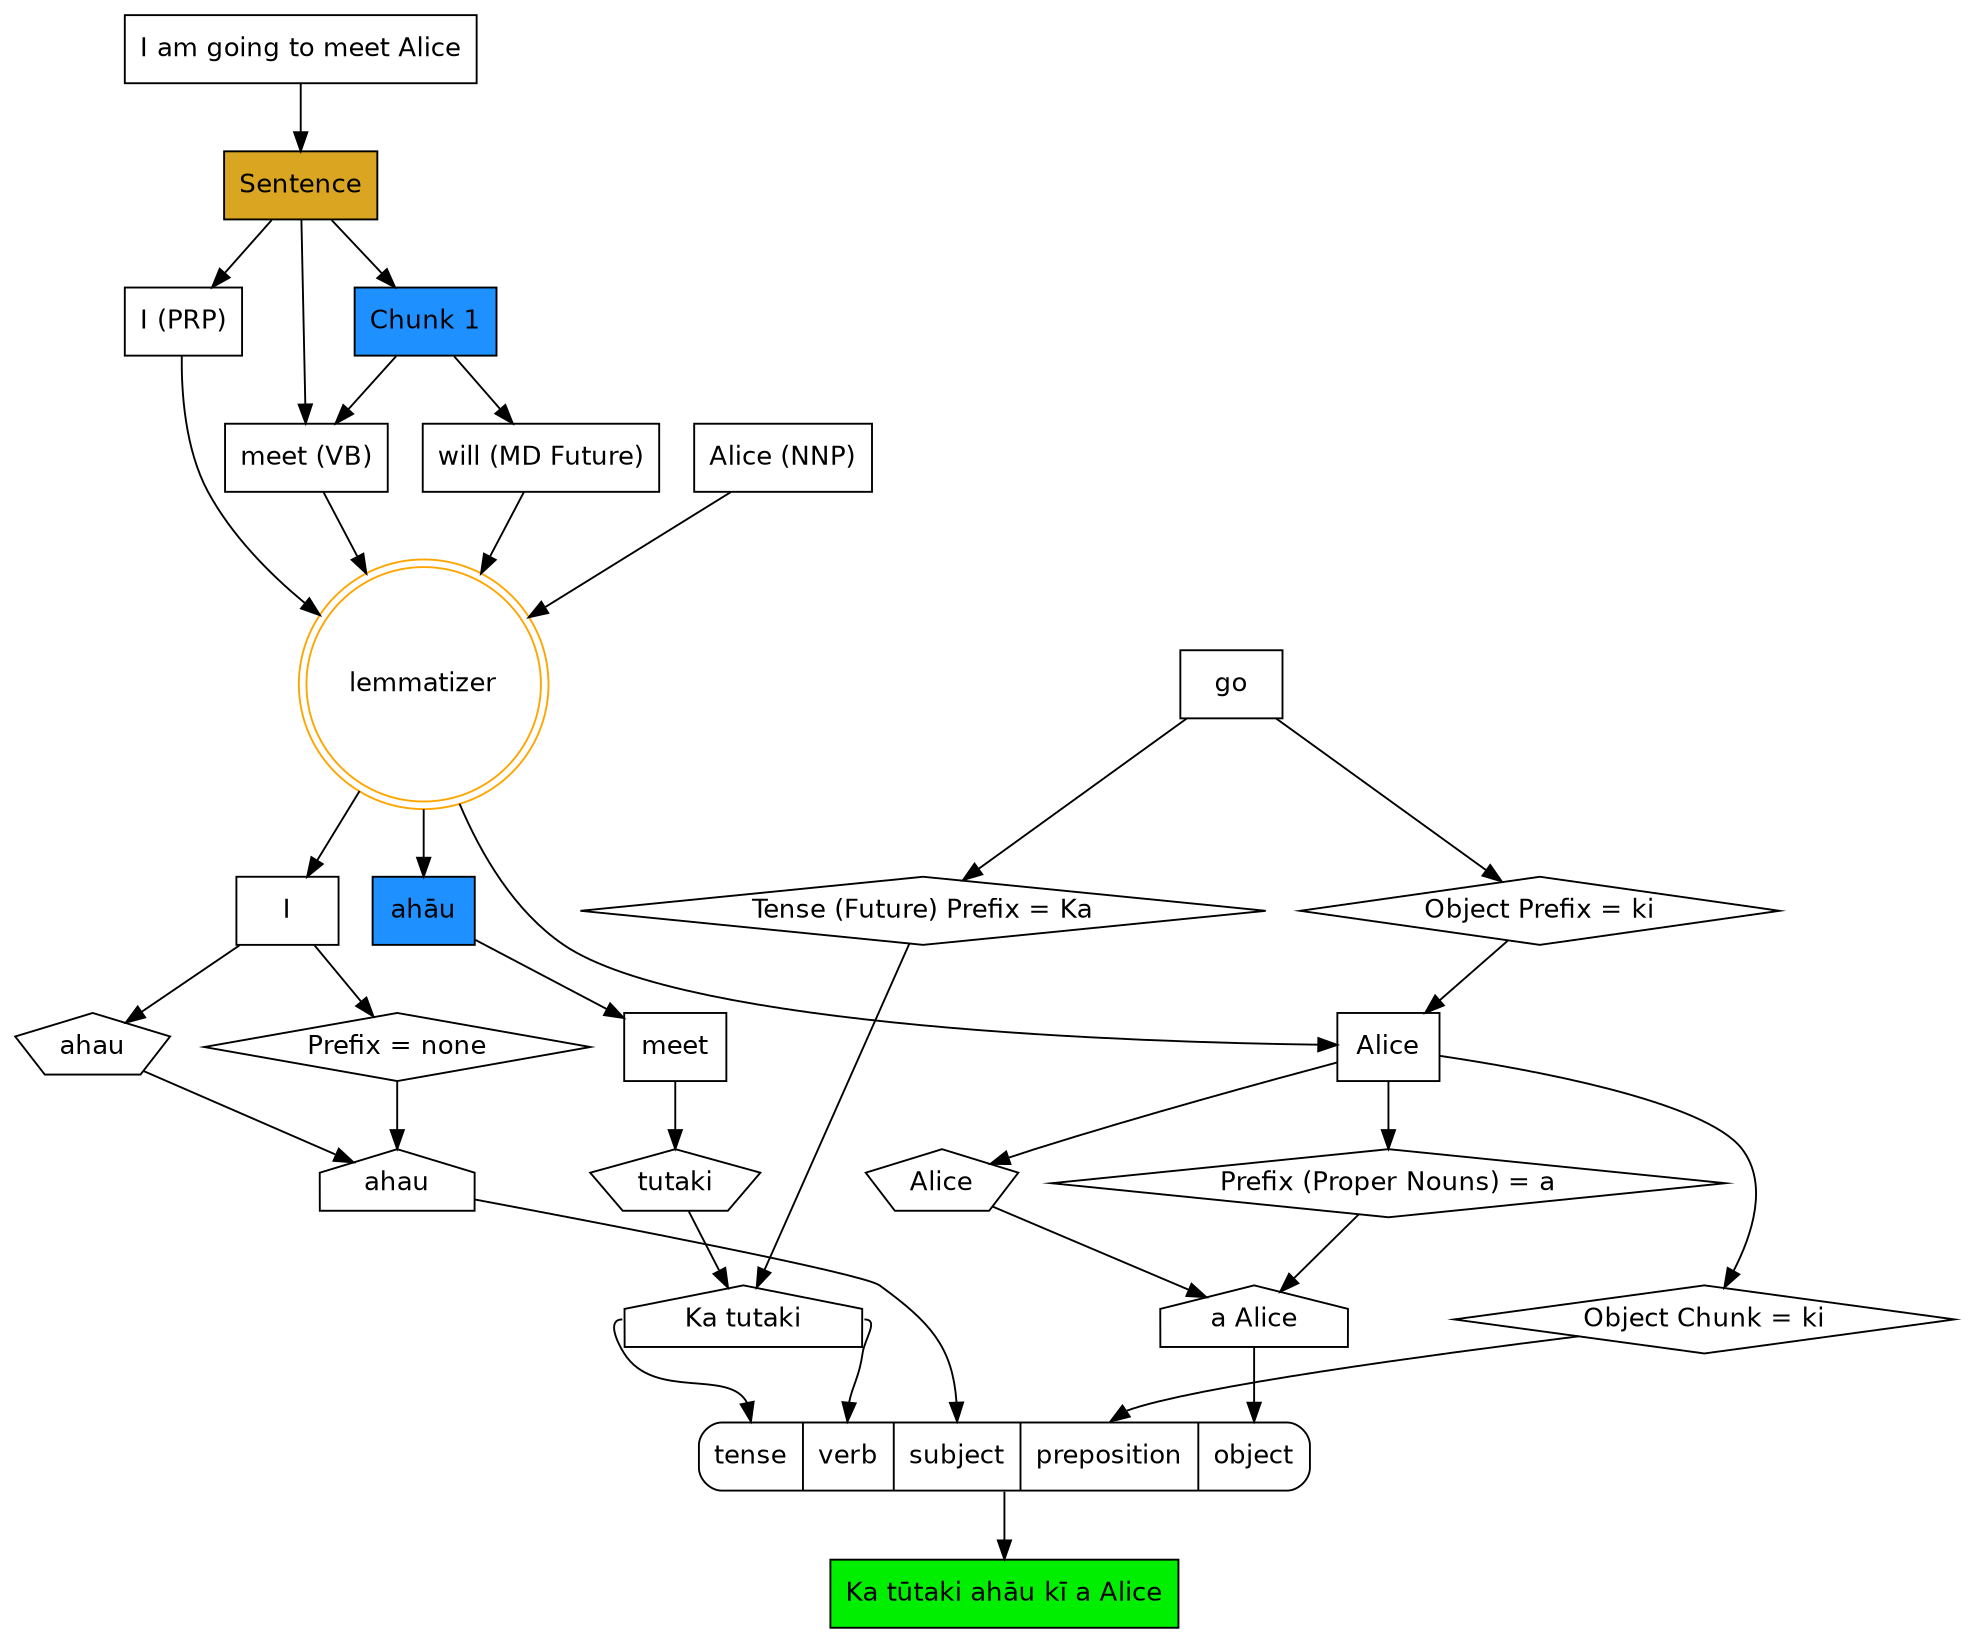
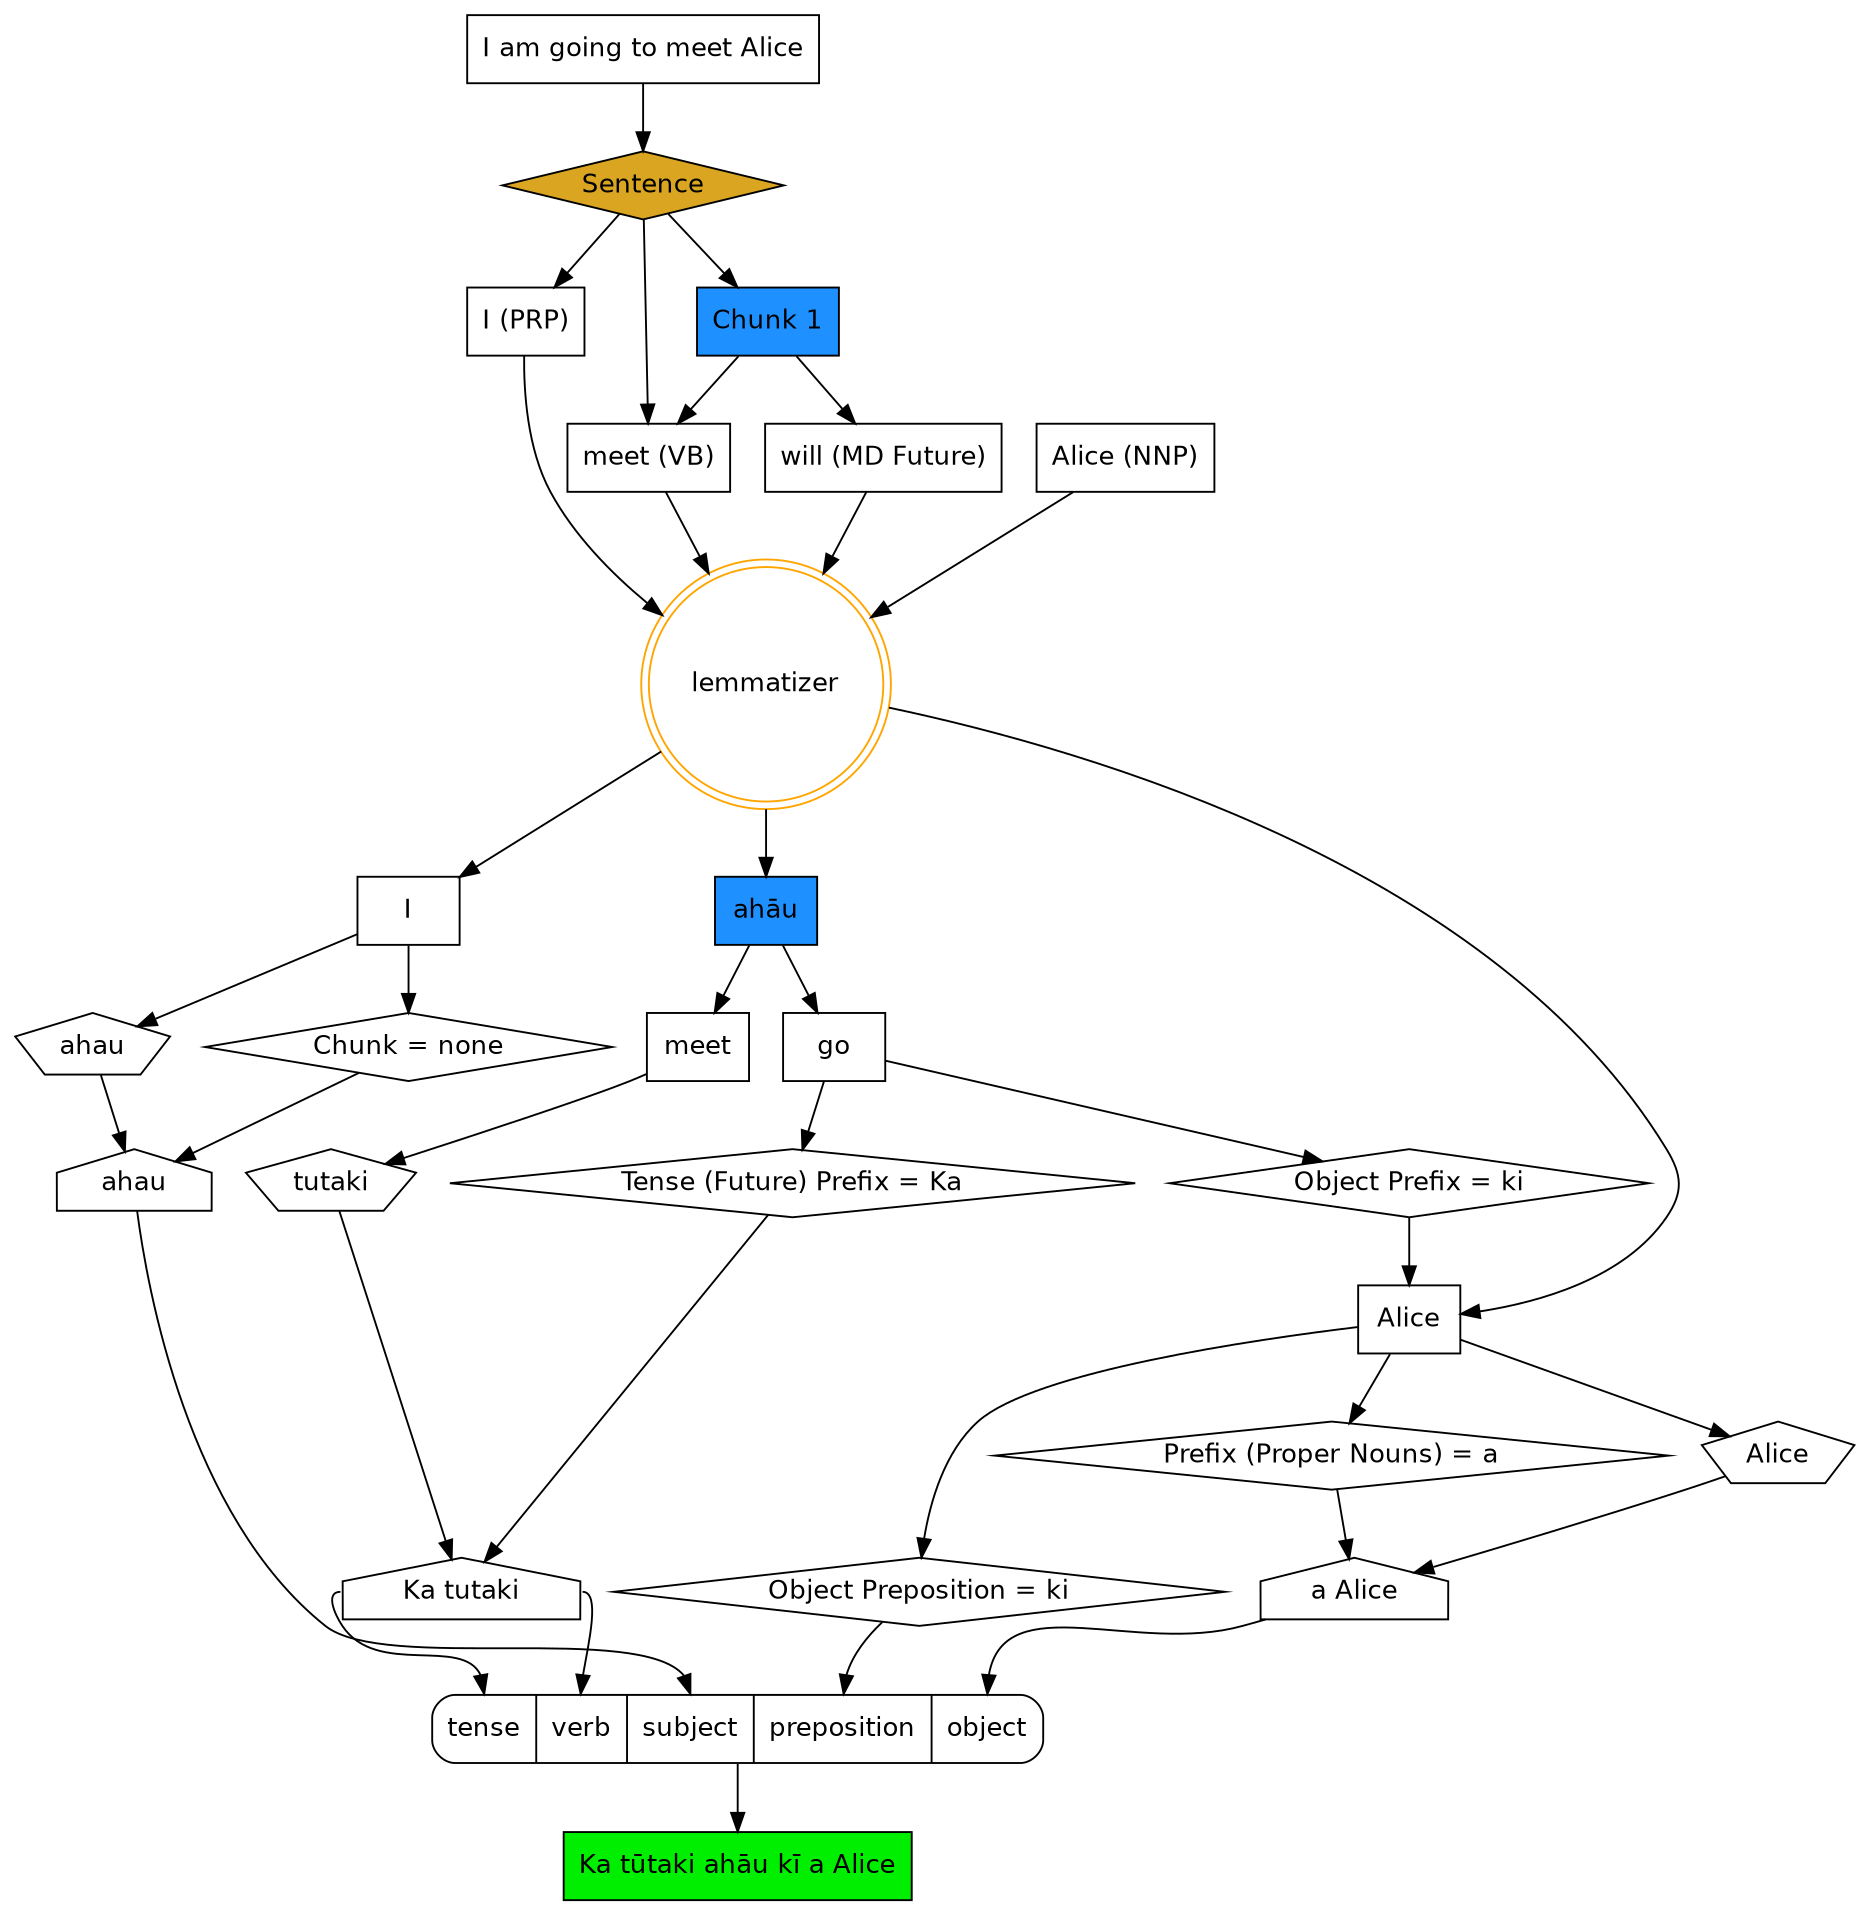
node "Sentence": shape box -> diamond
edge "ahāu" -> "go": added
node "Prefix = none": label "Prefix = none" -> "Chunk = none"
node "Object Chunk = ki": label "Object Chunk = ki" -> "Object Preposition = ki"
